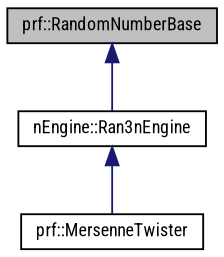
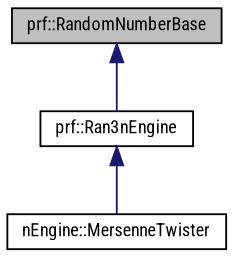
node "nEngine::Ran3nEngine": label "nEngine::Ran3nEngine" -> "prf::Ran3nEngine"
node "prf::MersenneTwister": label "prf::MersenneTwister" -> "nEngine::MersenneTwister"
